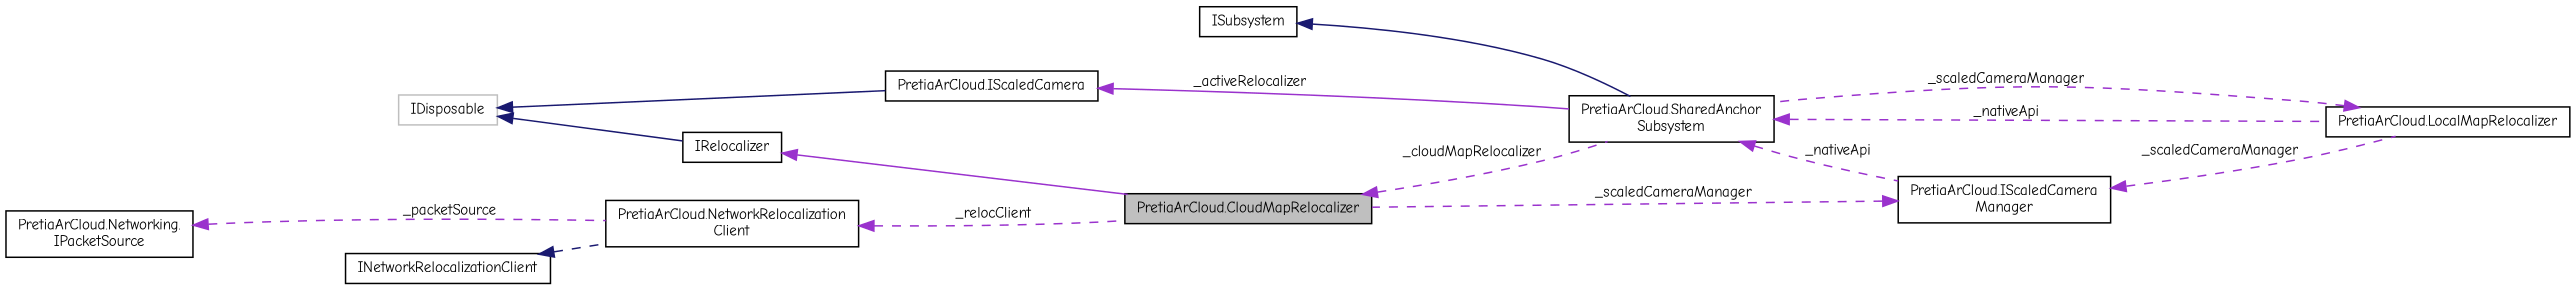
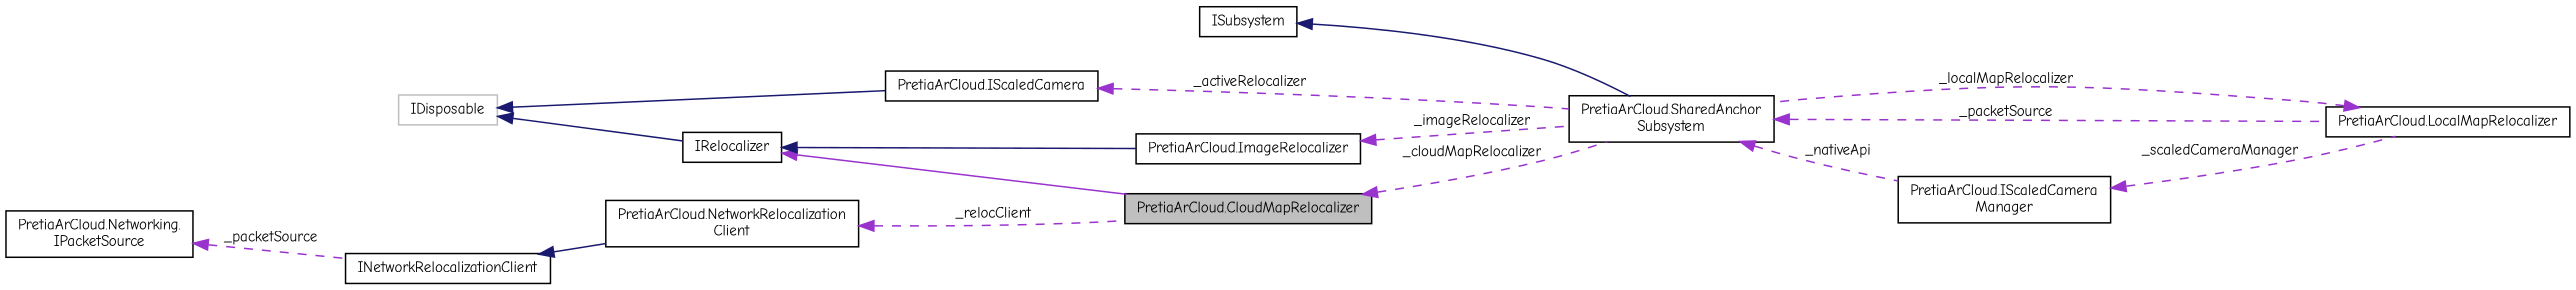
edge "PretiaArCloud.SharedAnchor Subsystem" -> "PretiaArCloud.LocalMapRelocalizer": label " _scaledCameraManager" -> " _localMapRelocalizer"
edge "PretiaArCloud.SharedAnchor Subsystem" -> "PretiaArCloud.IScaledCamera": style solid -> dashed
edge "PretiaArCloud.LocalMapRelocalizer" -> "PretiaArCloud.SharedAnchor Subsystem": label " _nativeApi" -> " _packetSource"
node "PretiaArCloud.ImageRelocalizer": added
edge "PretiaArCloud.CloudMapRelocalizer" -> "PretiaArCloud.IScaledCamera Manager": removed, label "_scaledCameraManager"
edge "PretiaArCloud.NetworkRelocalization Client" -> "PretiaArCloud.Networking. IPacketSource": now "INetworkRelocalizationClient" -> "PretiaArCloud.Networking. IPacketSource"
edge "PretiaArCloud.NetworkRelocalization Client" -> "INetworkRelocalizationClient": style dashed -> solid
